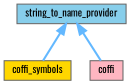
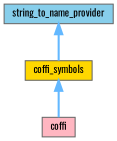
edge "coffi" -> "string_to_name_provider": now "coffi" -> "coffi_symbols"
